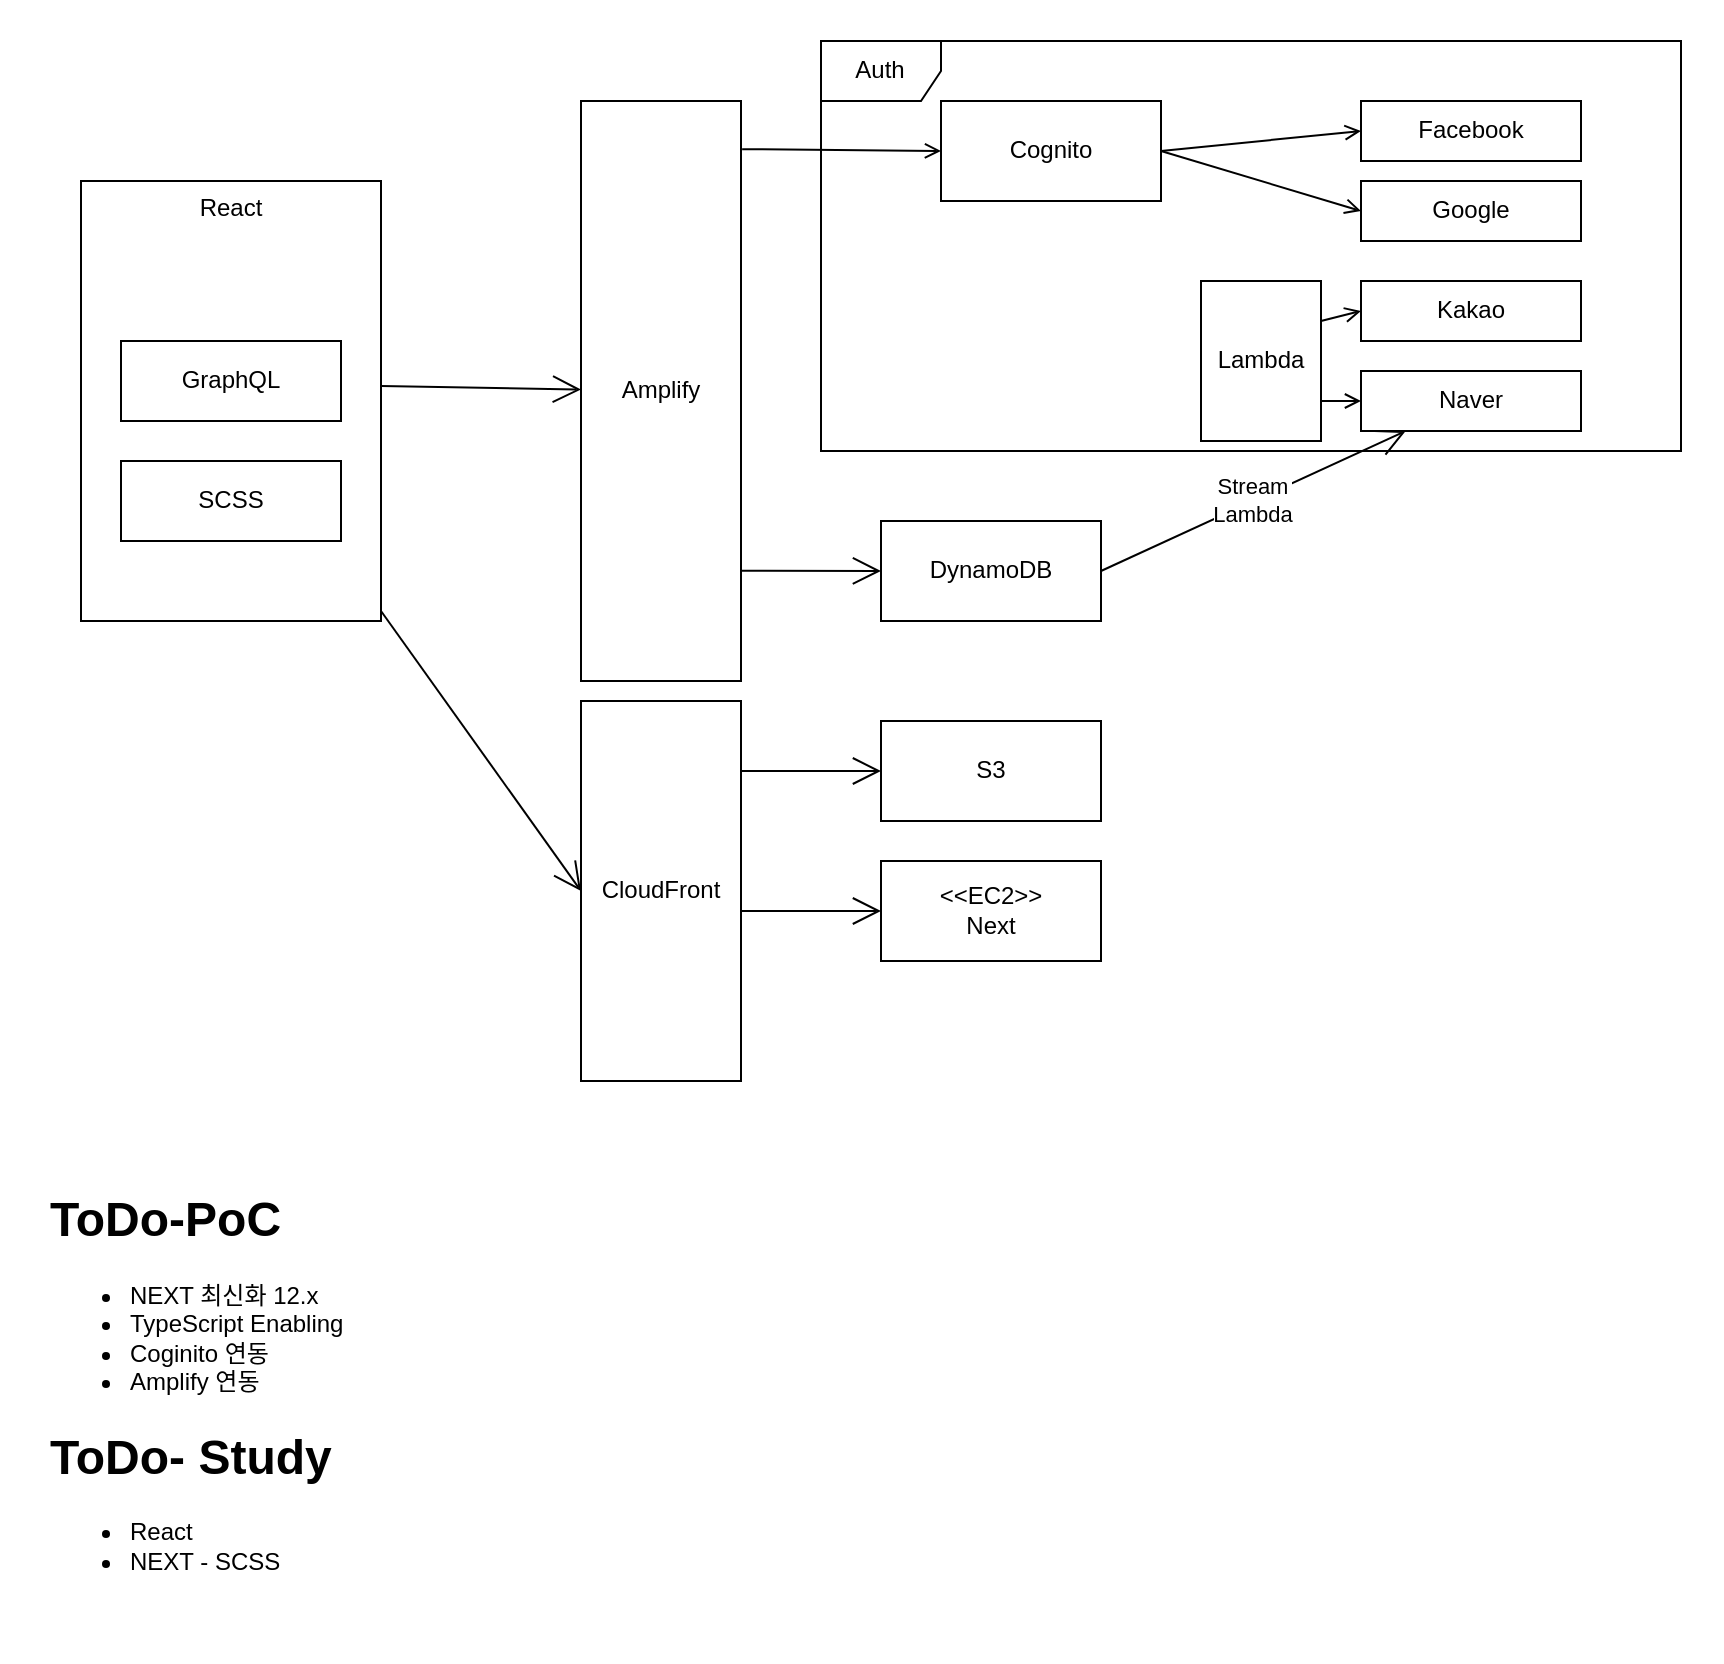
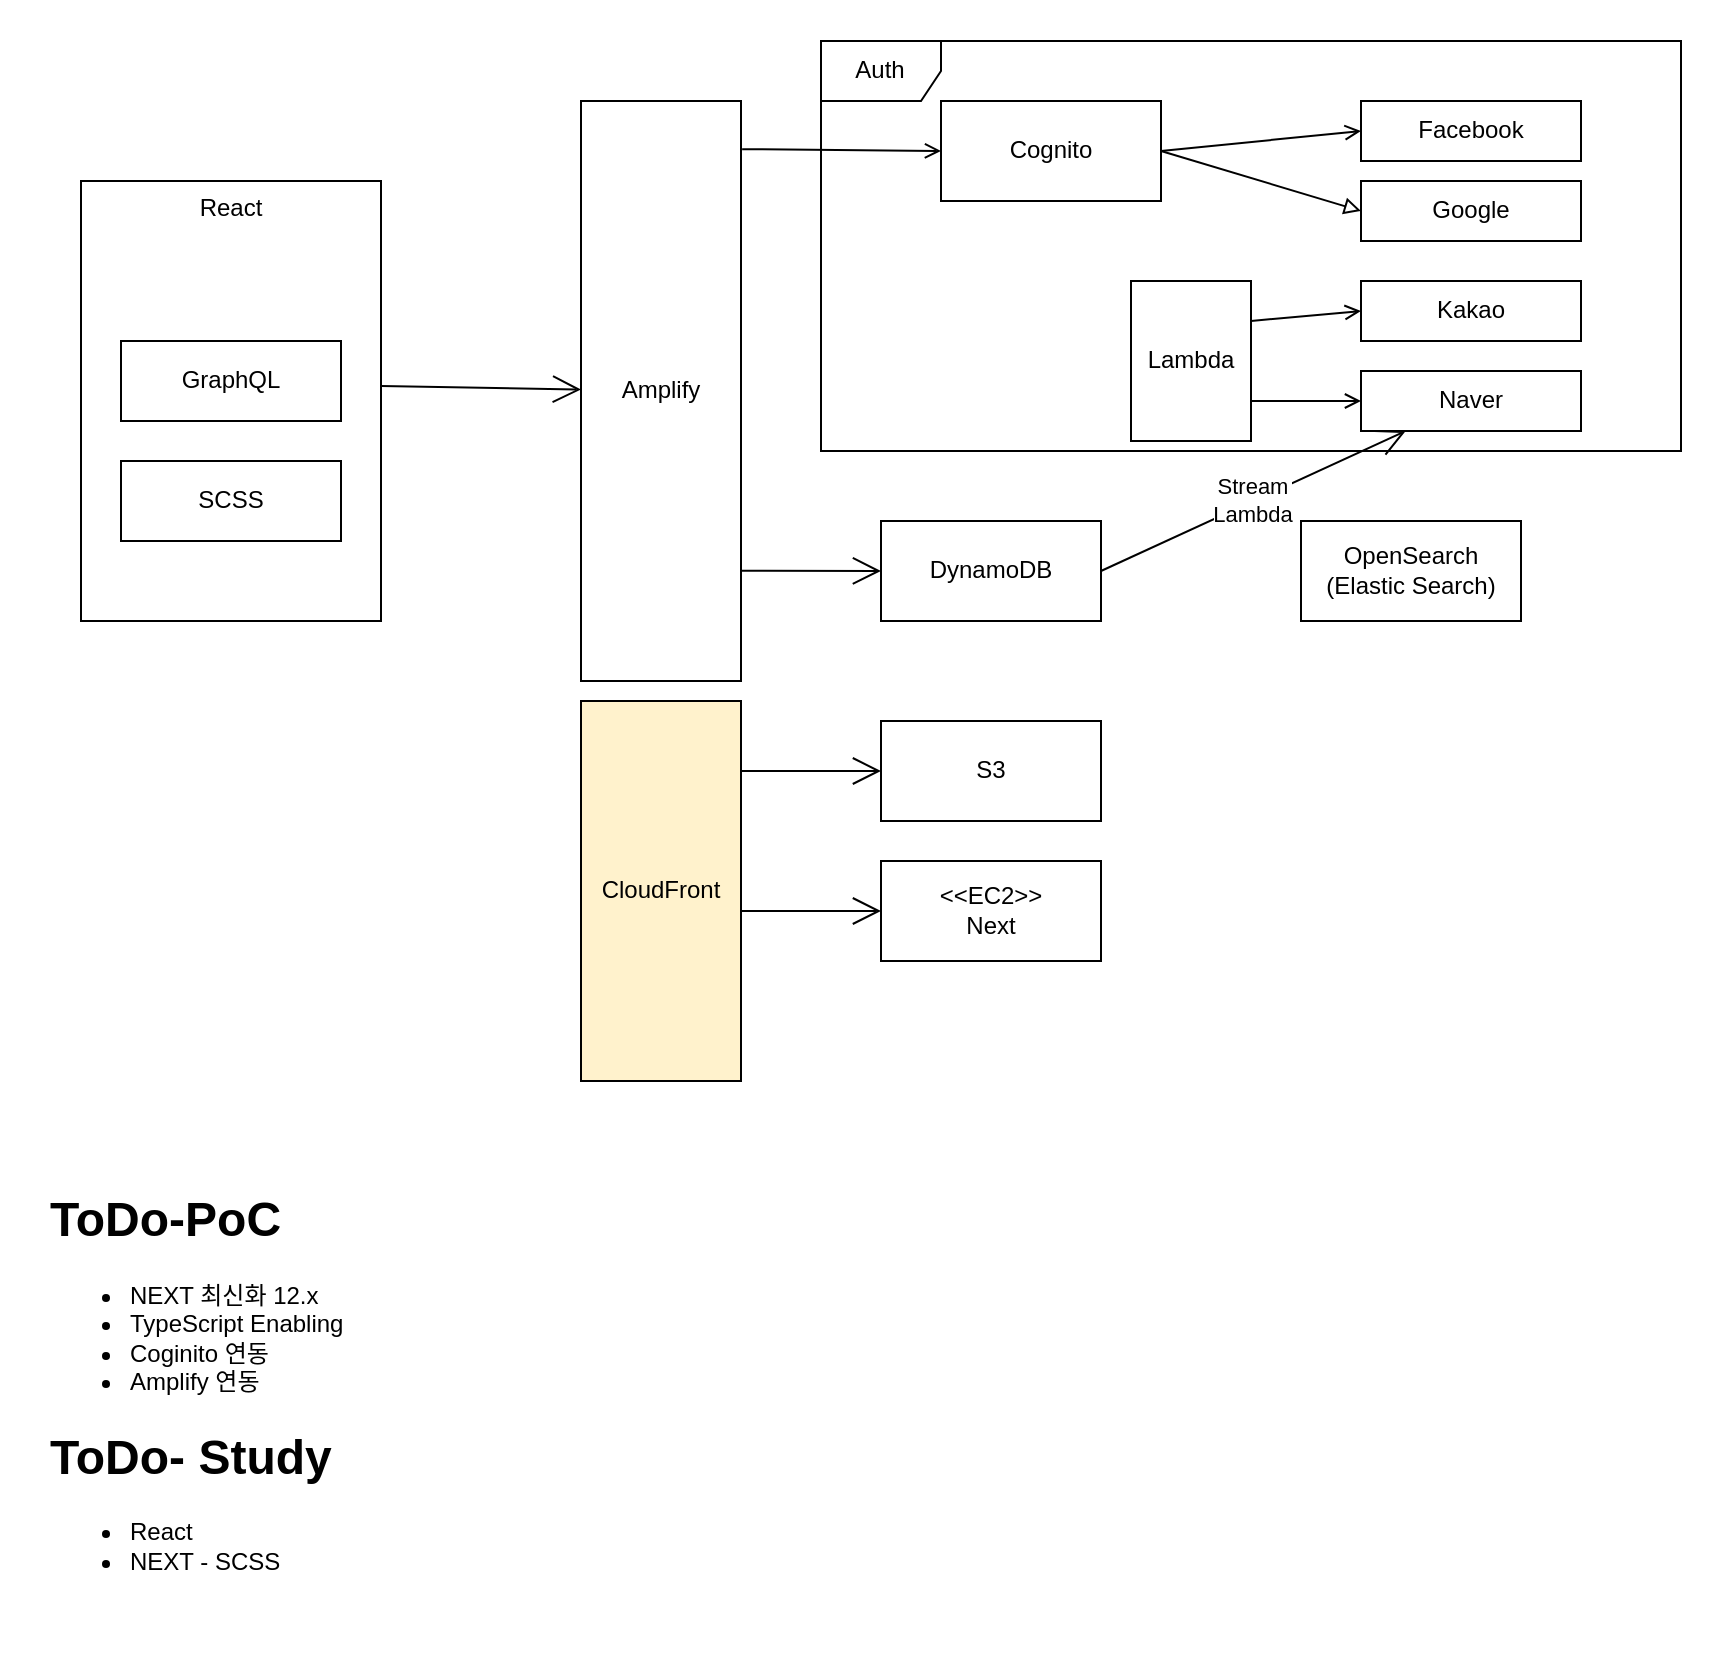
edge "Cognito" -> "Google": arrowhead open -> block
node "Lambda": moved (1261, 361) -> (1191, 361)
node "OpenSearch (Elastic Search)": added
edge "React" -> "CloudFront": removed
node "CloudFront": fillcolor #ffffff -> #fff2cc
